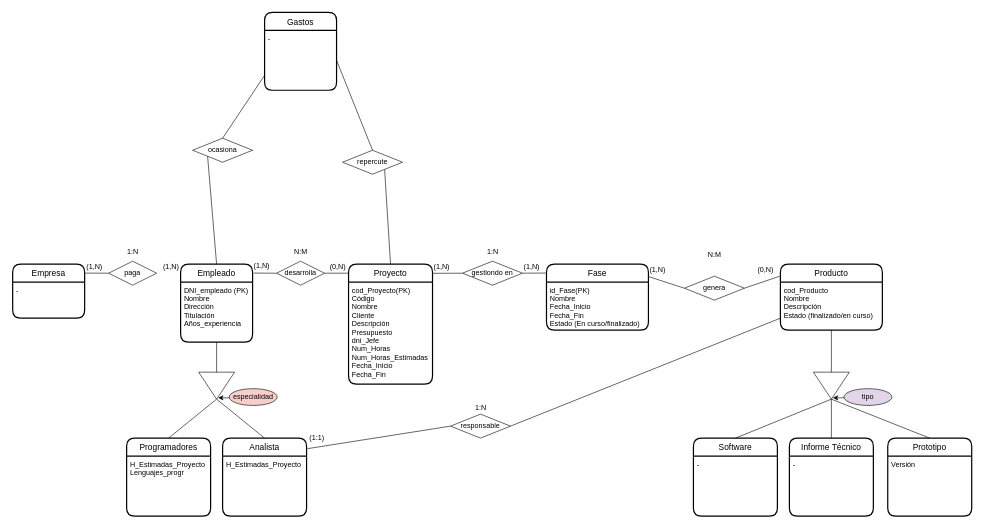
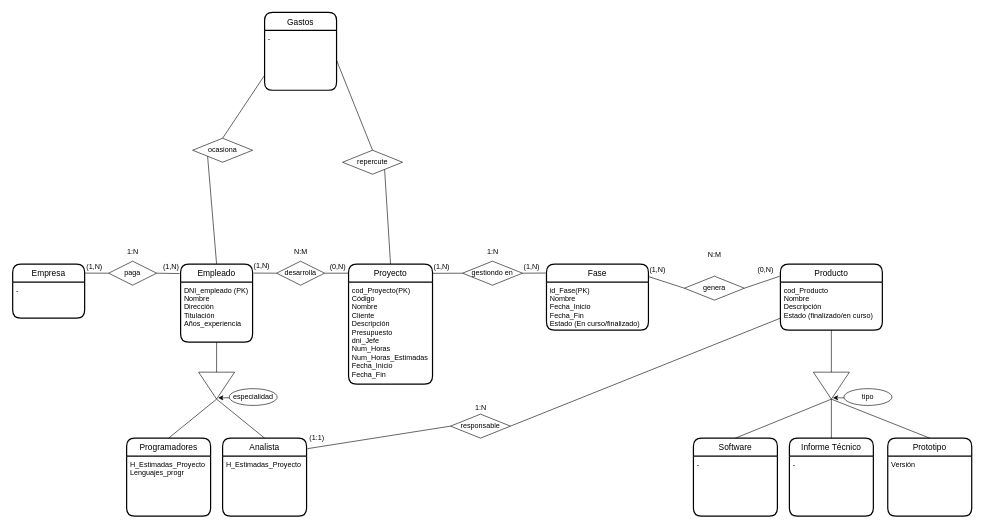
edge "paga" -- "Empleado": added
node "especialidad": fillcolor #f8cecc -> #ffffff
node "tipo": fillcolor #e1d5e7 -> #ffffff
